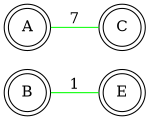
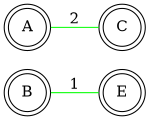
edge "A" -- "C": label "7" -> "2"
